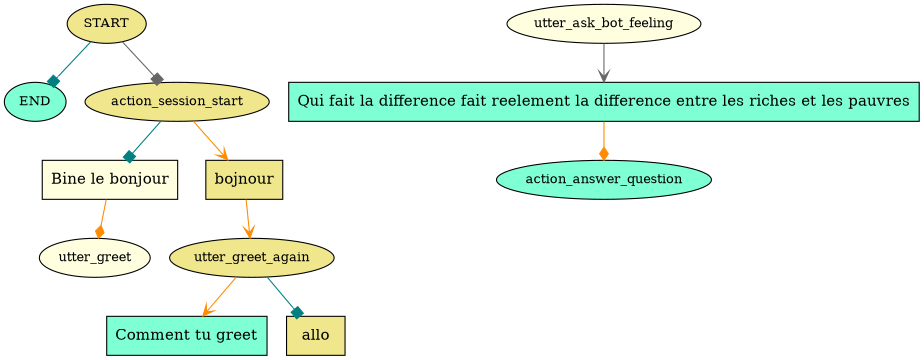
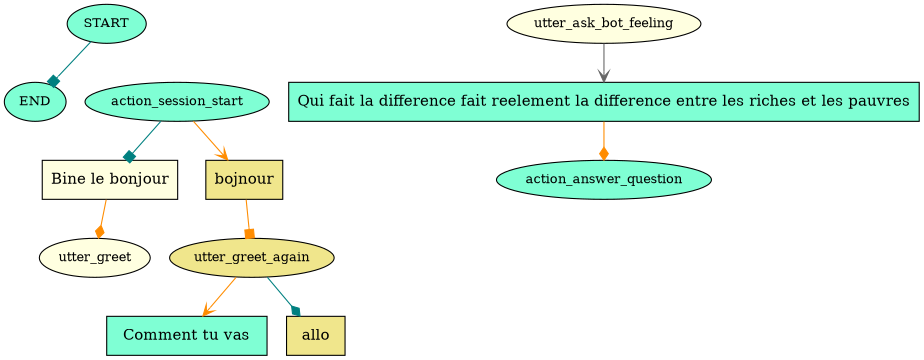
node "START": fillcolor khaki -> aquamarine
edge "START" -> "action_session_start": removed
node "action_session_start": fillcolor khaki -> aquamarine
edge "bojnour" -> "utter_greet_again": arrowhead vee -> box
edge "utter_greet_again" -> "allo": arrowhead box -> diamond
node "Comment tu greet": label "Comment tu greet" -> "Comment tu vas"
